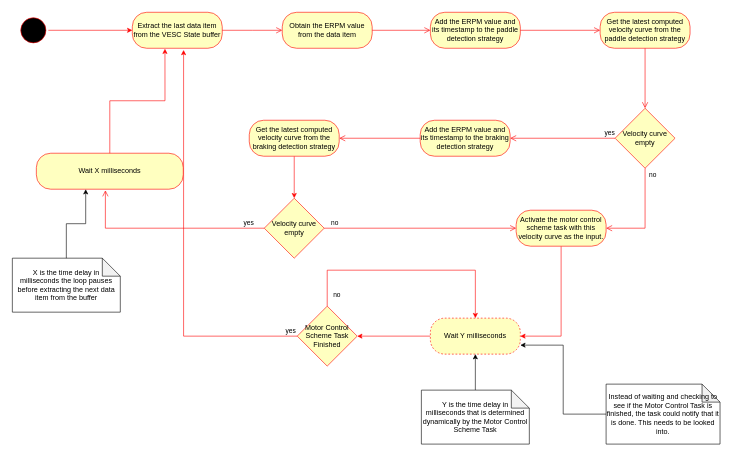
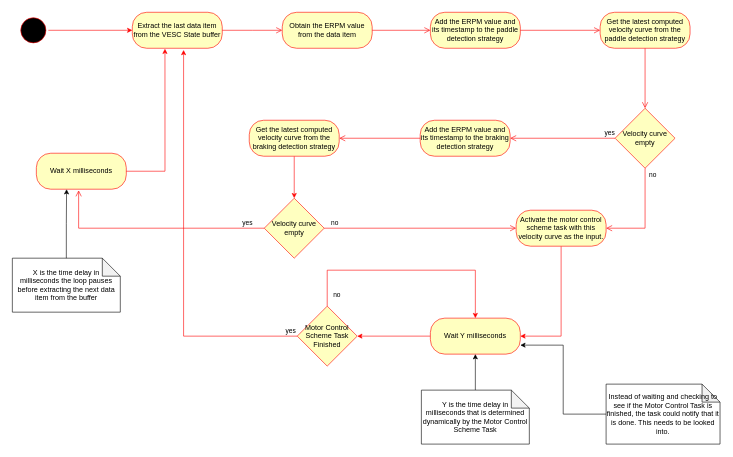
node "Wait X milliseconds": size 147x36 -> 90x36
node "Wait Y milliseconds": style dashed -> solid
